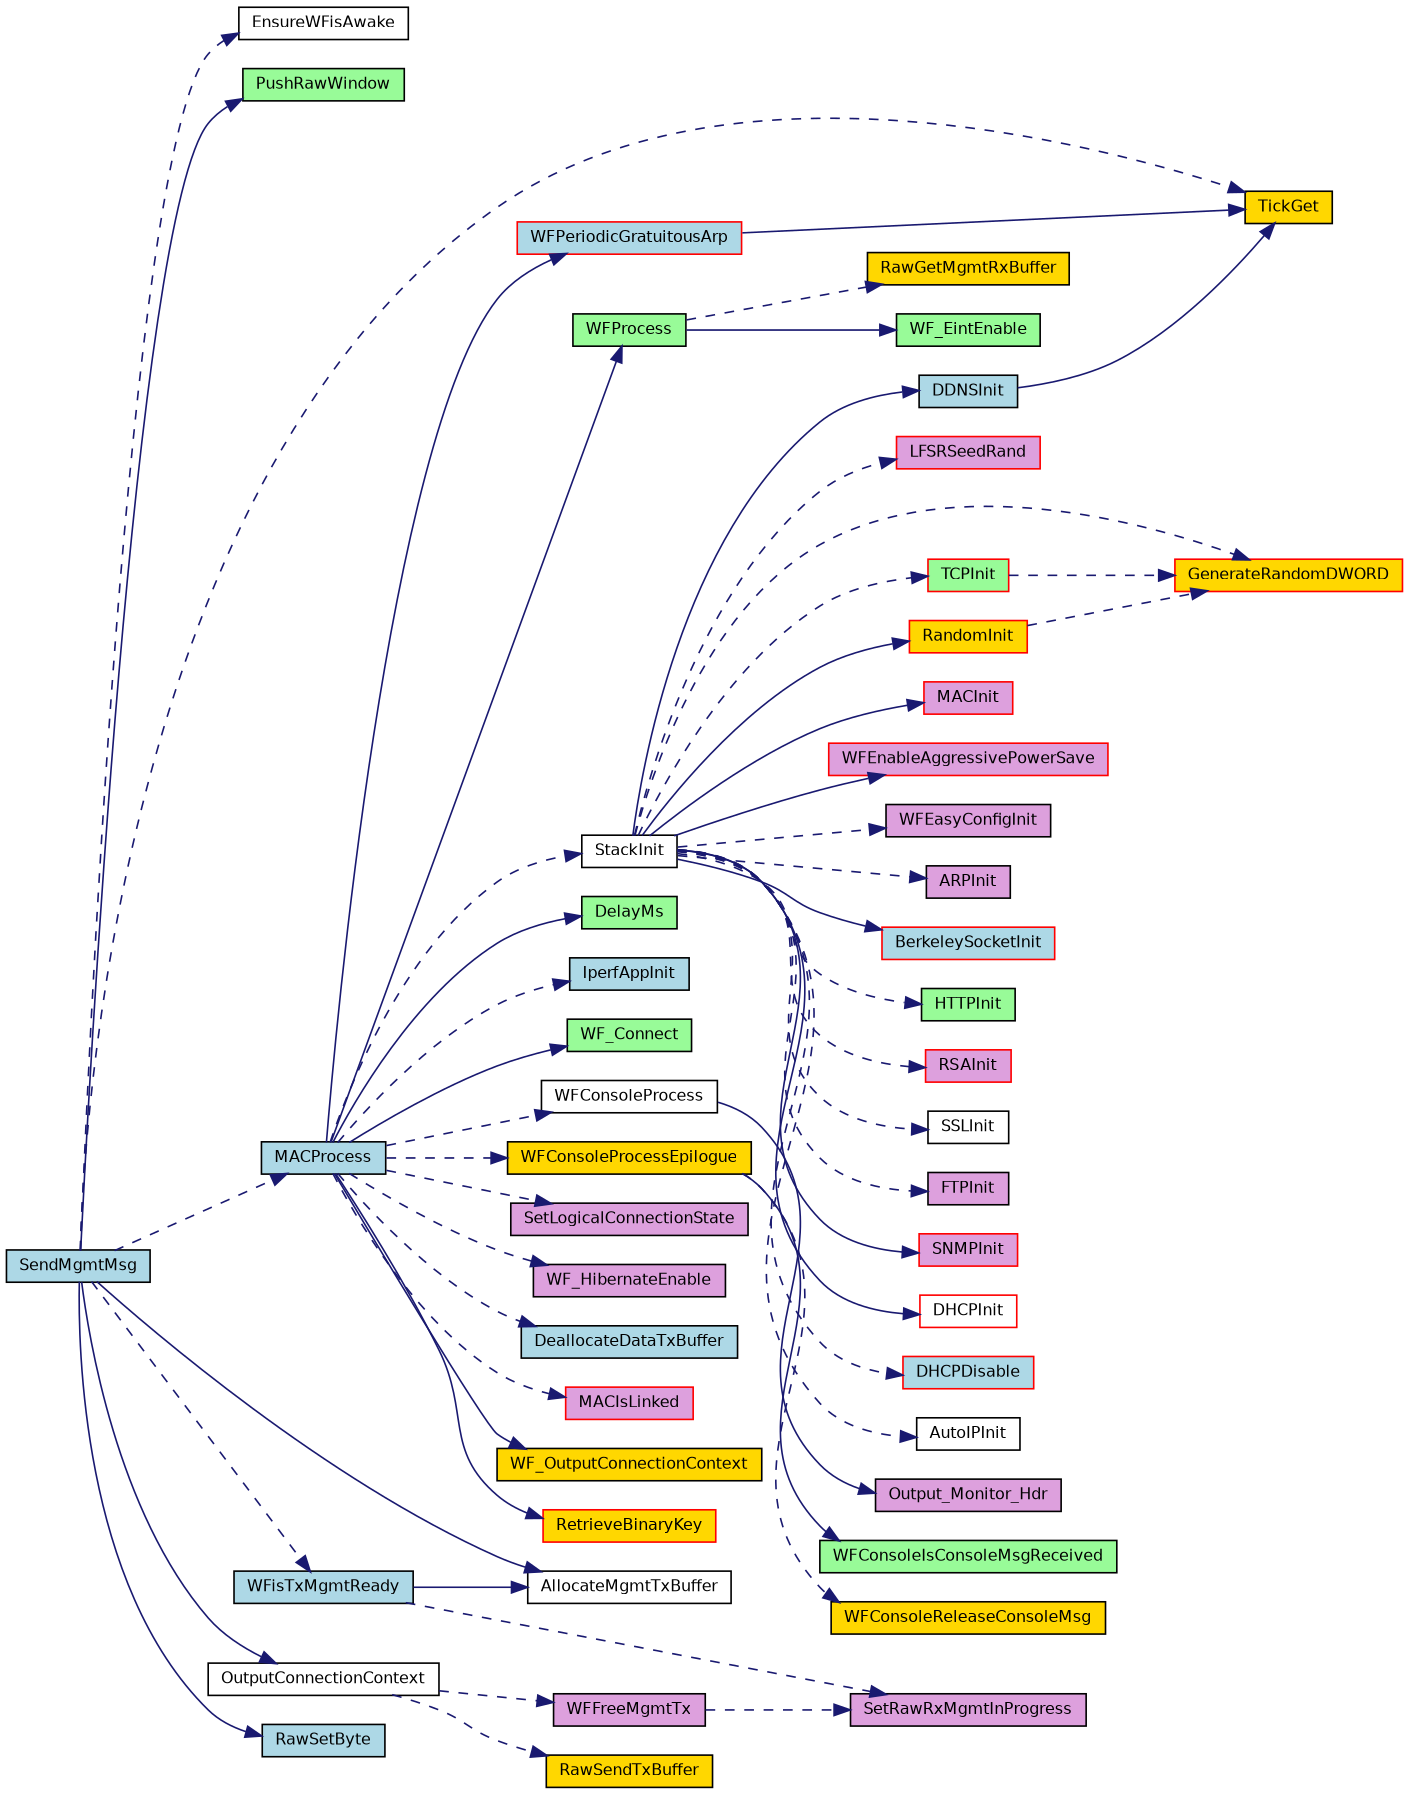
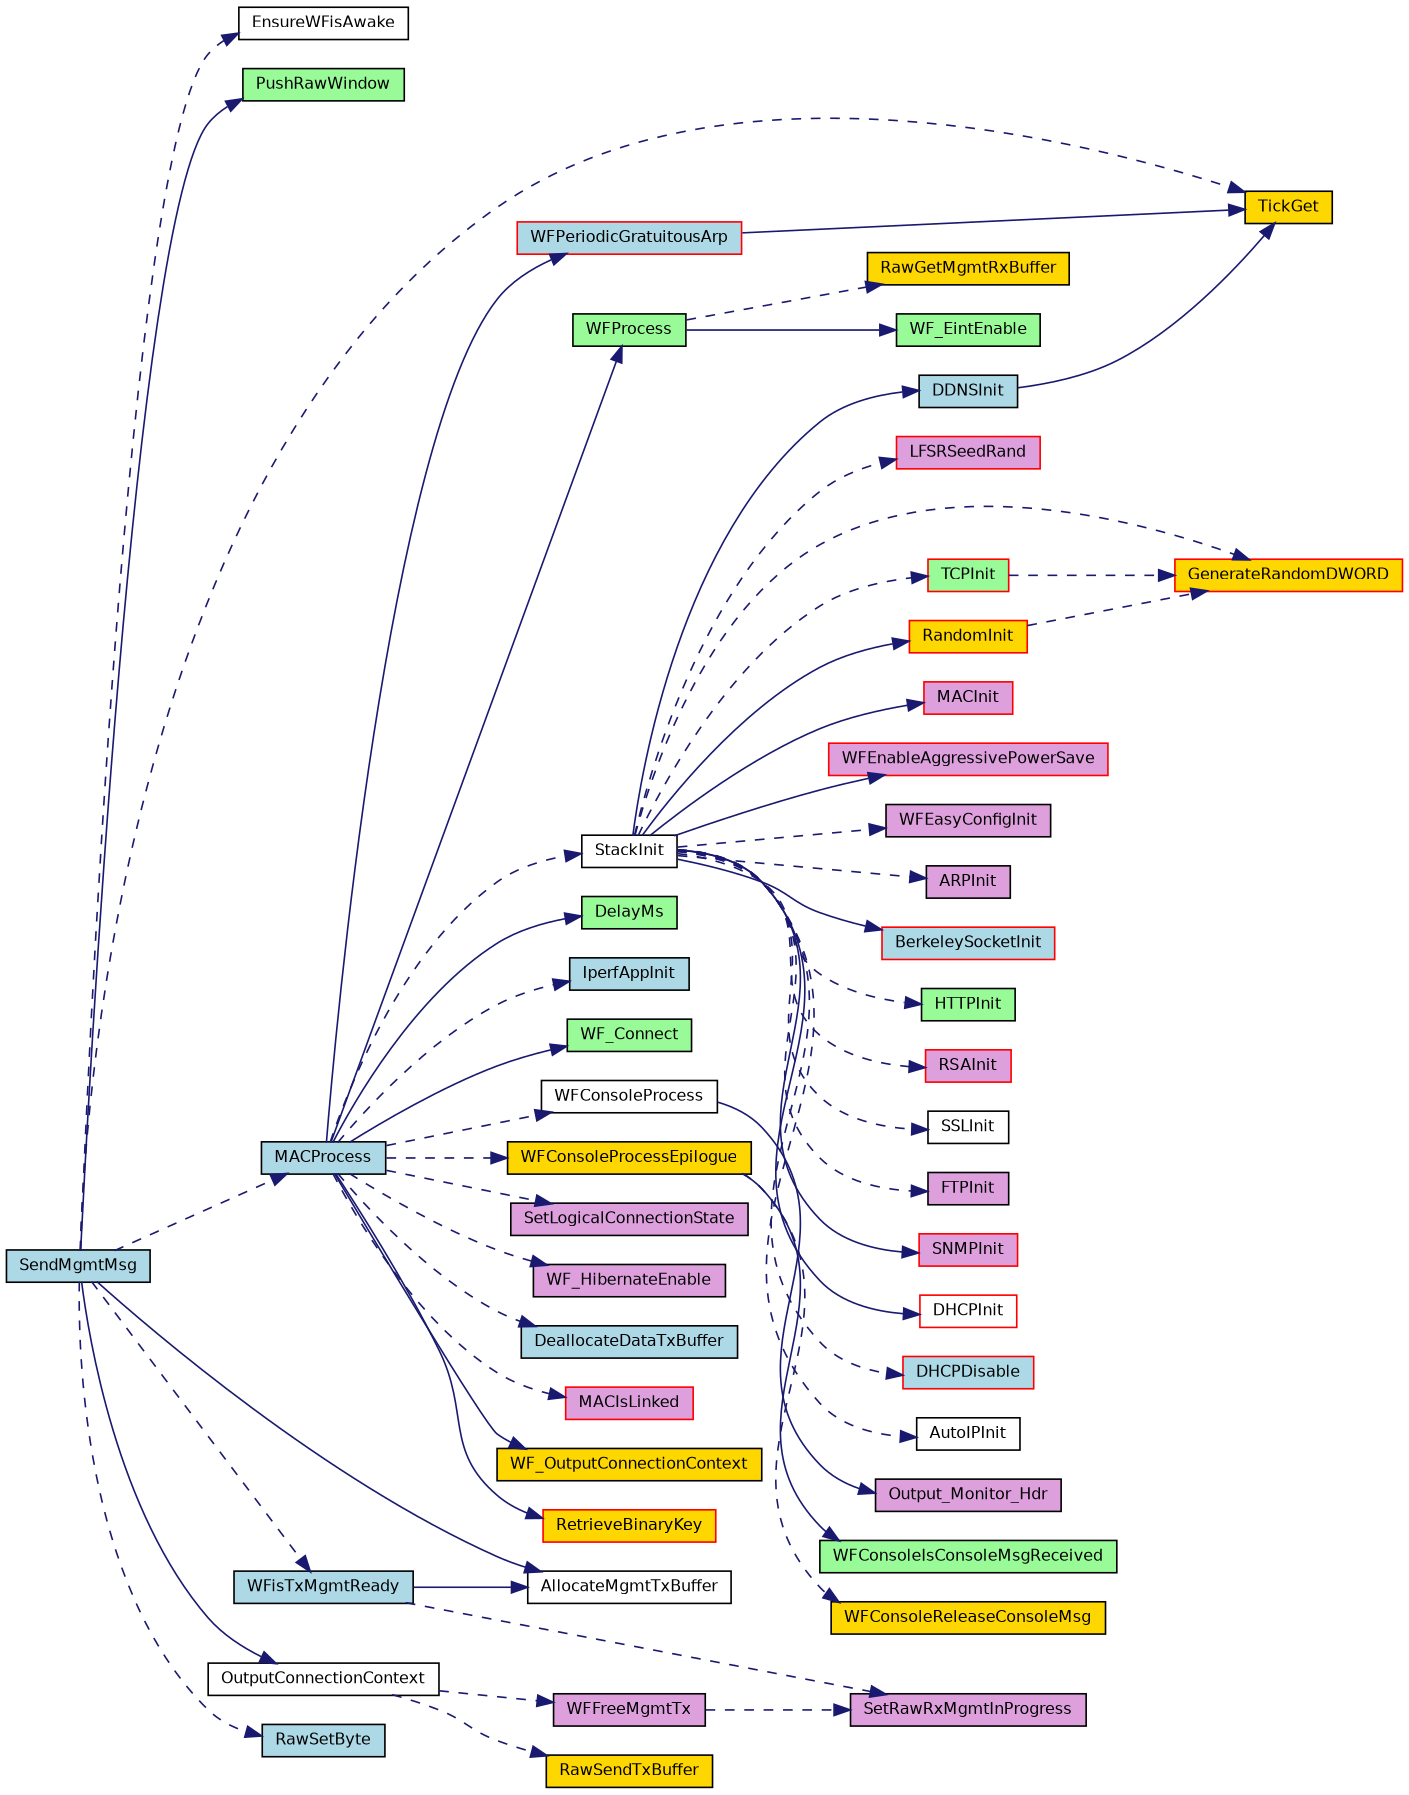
edge "SendMgmtMsg" -> "RawSetByte": style solid -> dashed
